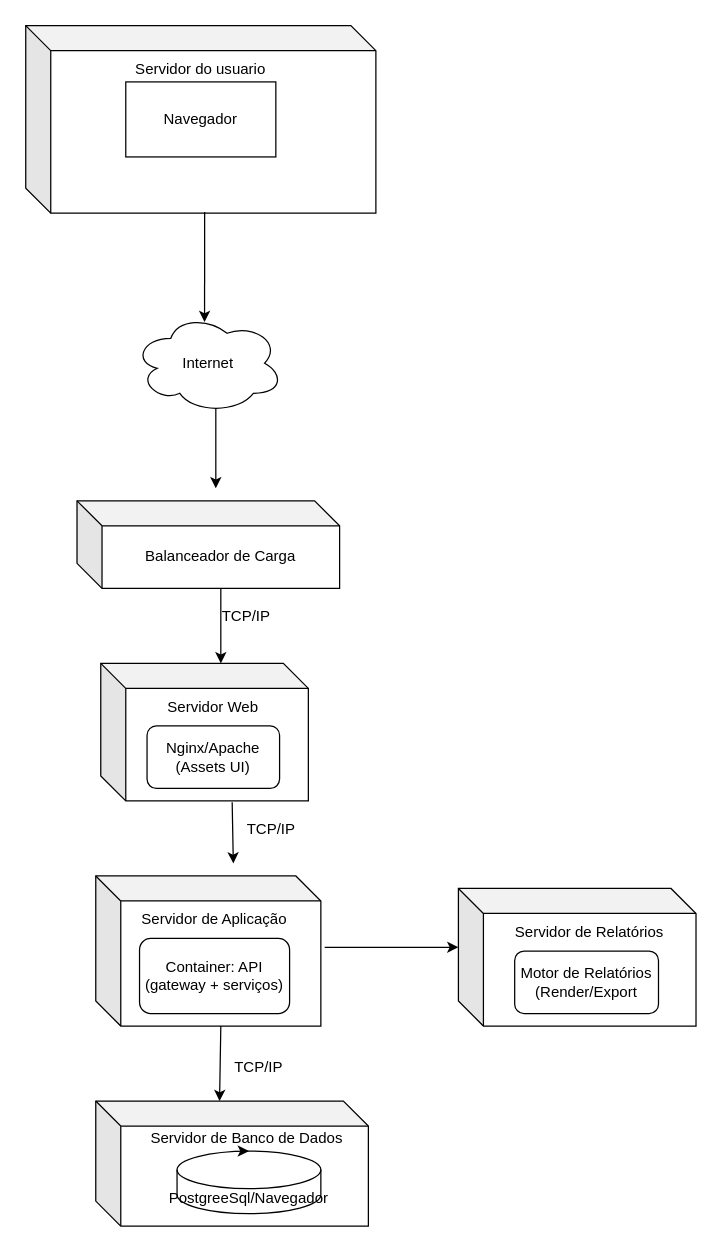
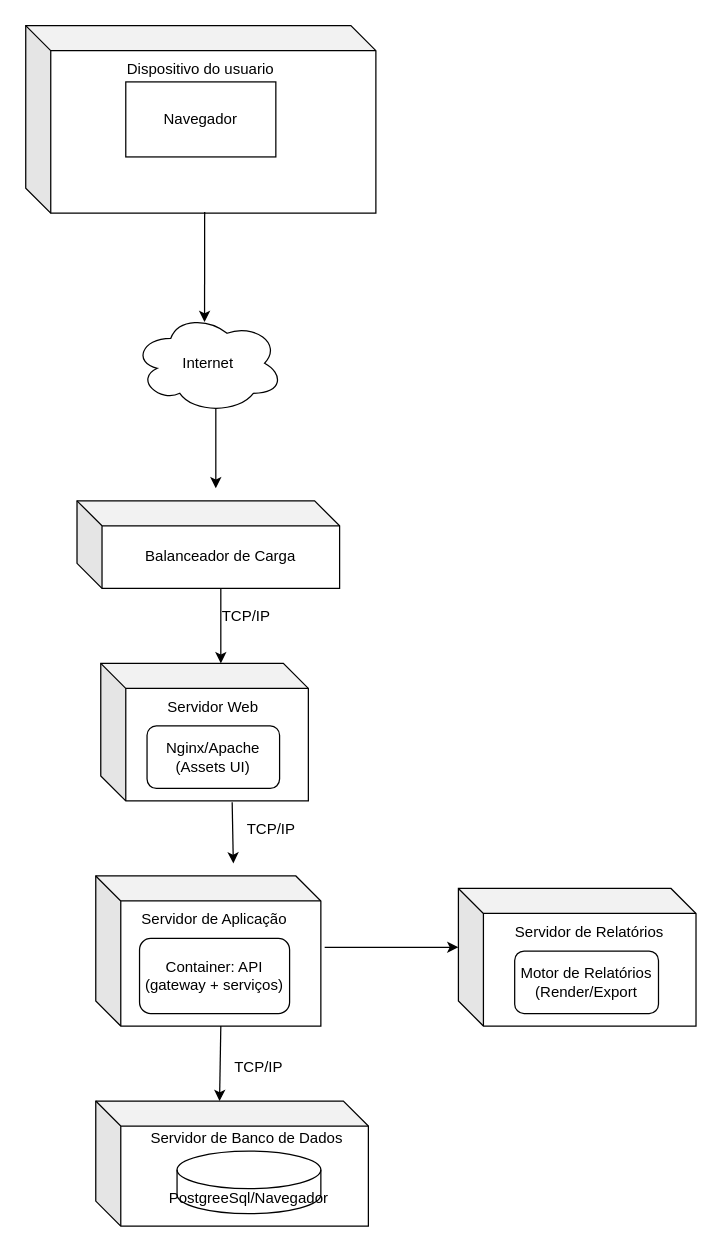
node "Servidor do usuario": label "Servidor do usuario" -> "Dispositivo do usuario"
edge "Servidor de Banco de Dados" -> "PostgreeSql/Navegador": removed
